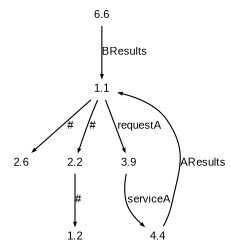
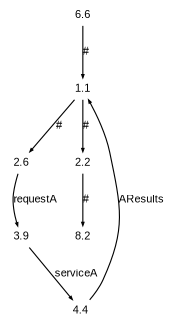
edge "6.6" -> "1.1": label "BResults" -> "#"
edge "1.1" -> "3.9": now "2.6" -> "3.9"
node "1.2": label "1.2" -> "8.2"
